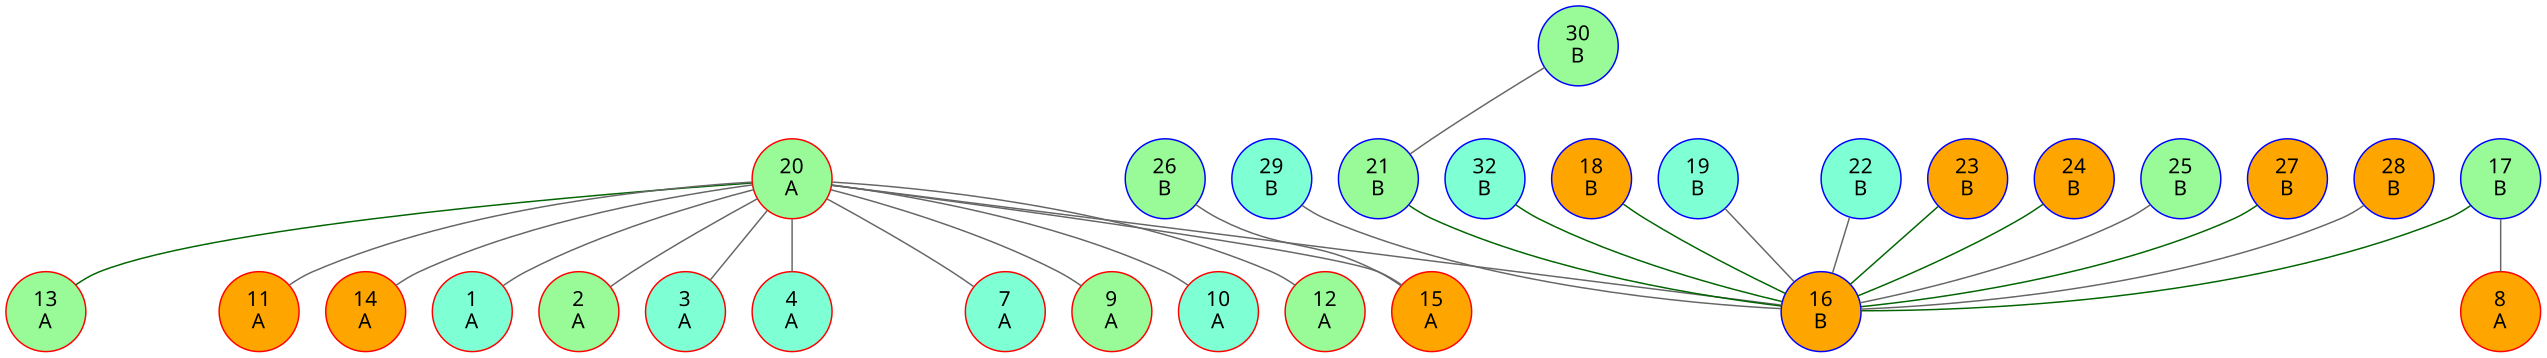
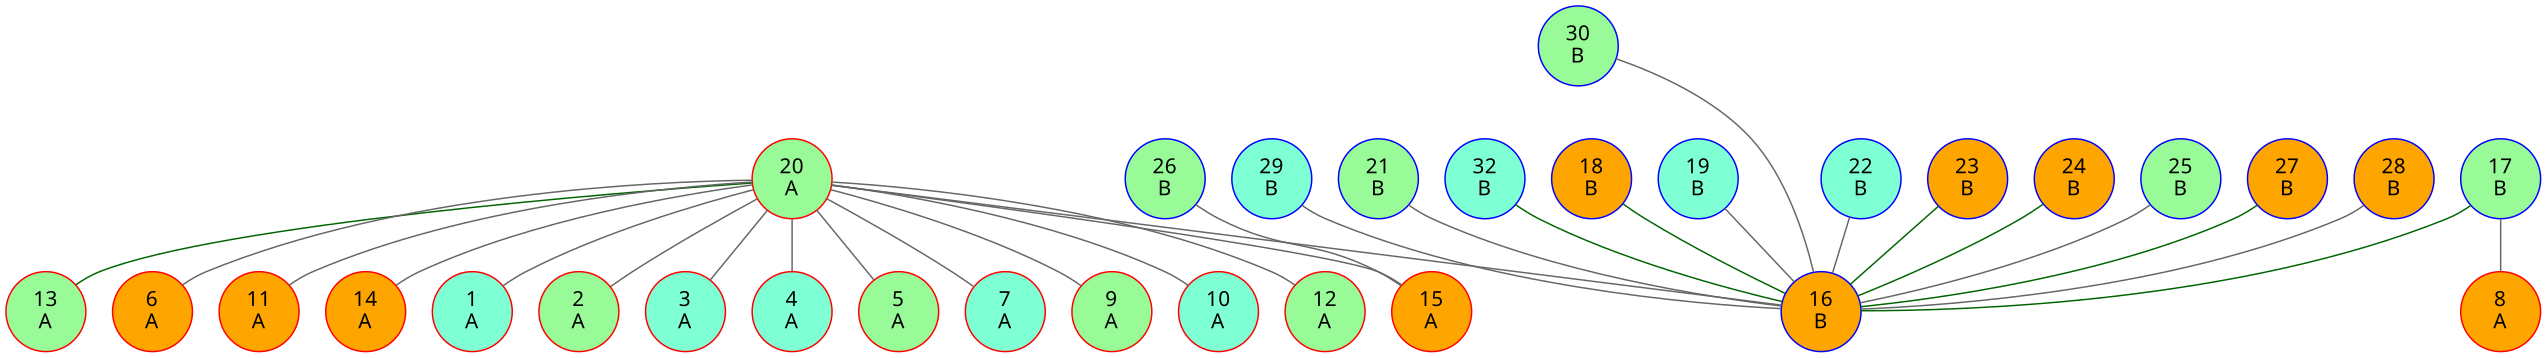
edge "30 B" -- "21 B": now "30 B" -- "16 B"
edge "21 B" -- "16 B": color darkgreen -> gray40
node "6 A": added
node "5 A": added
